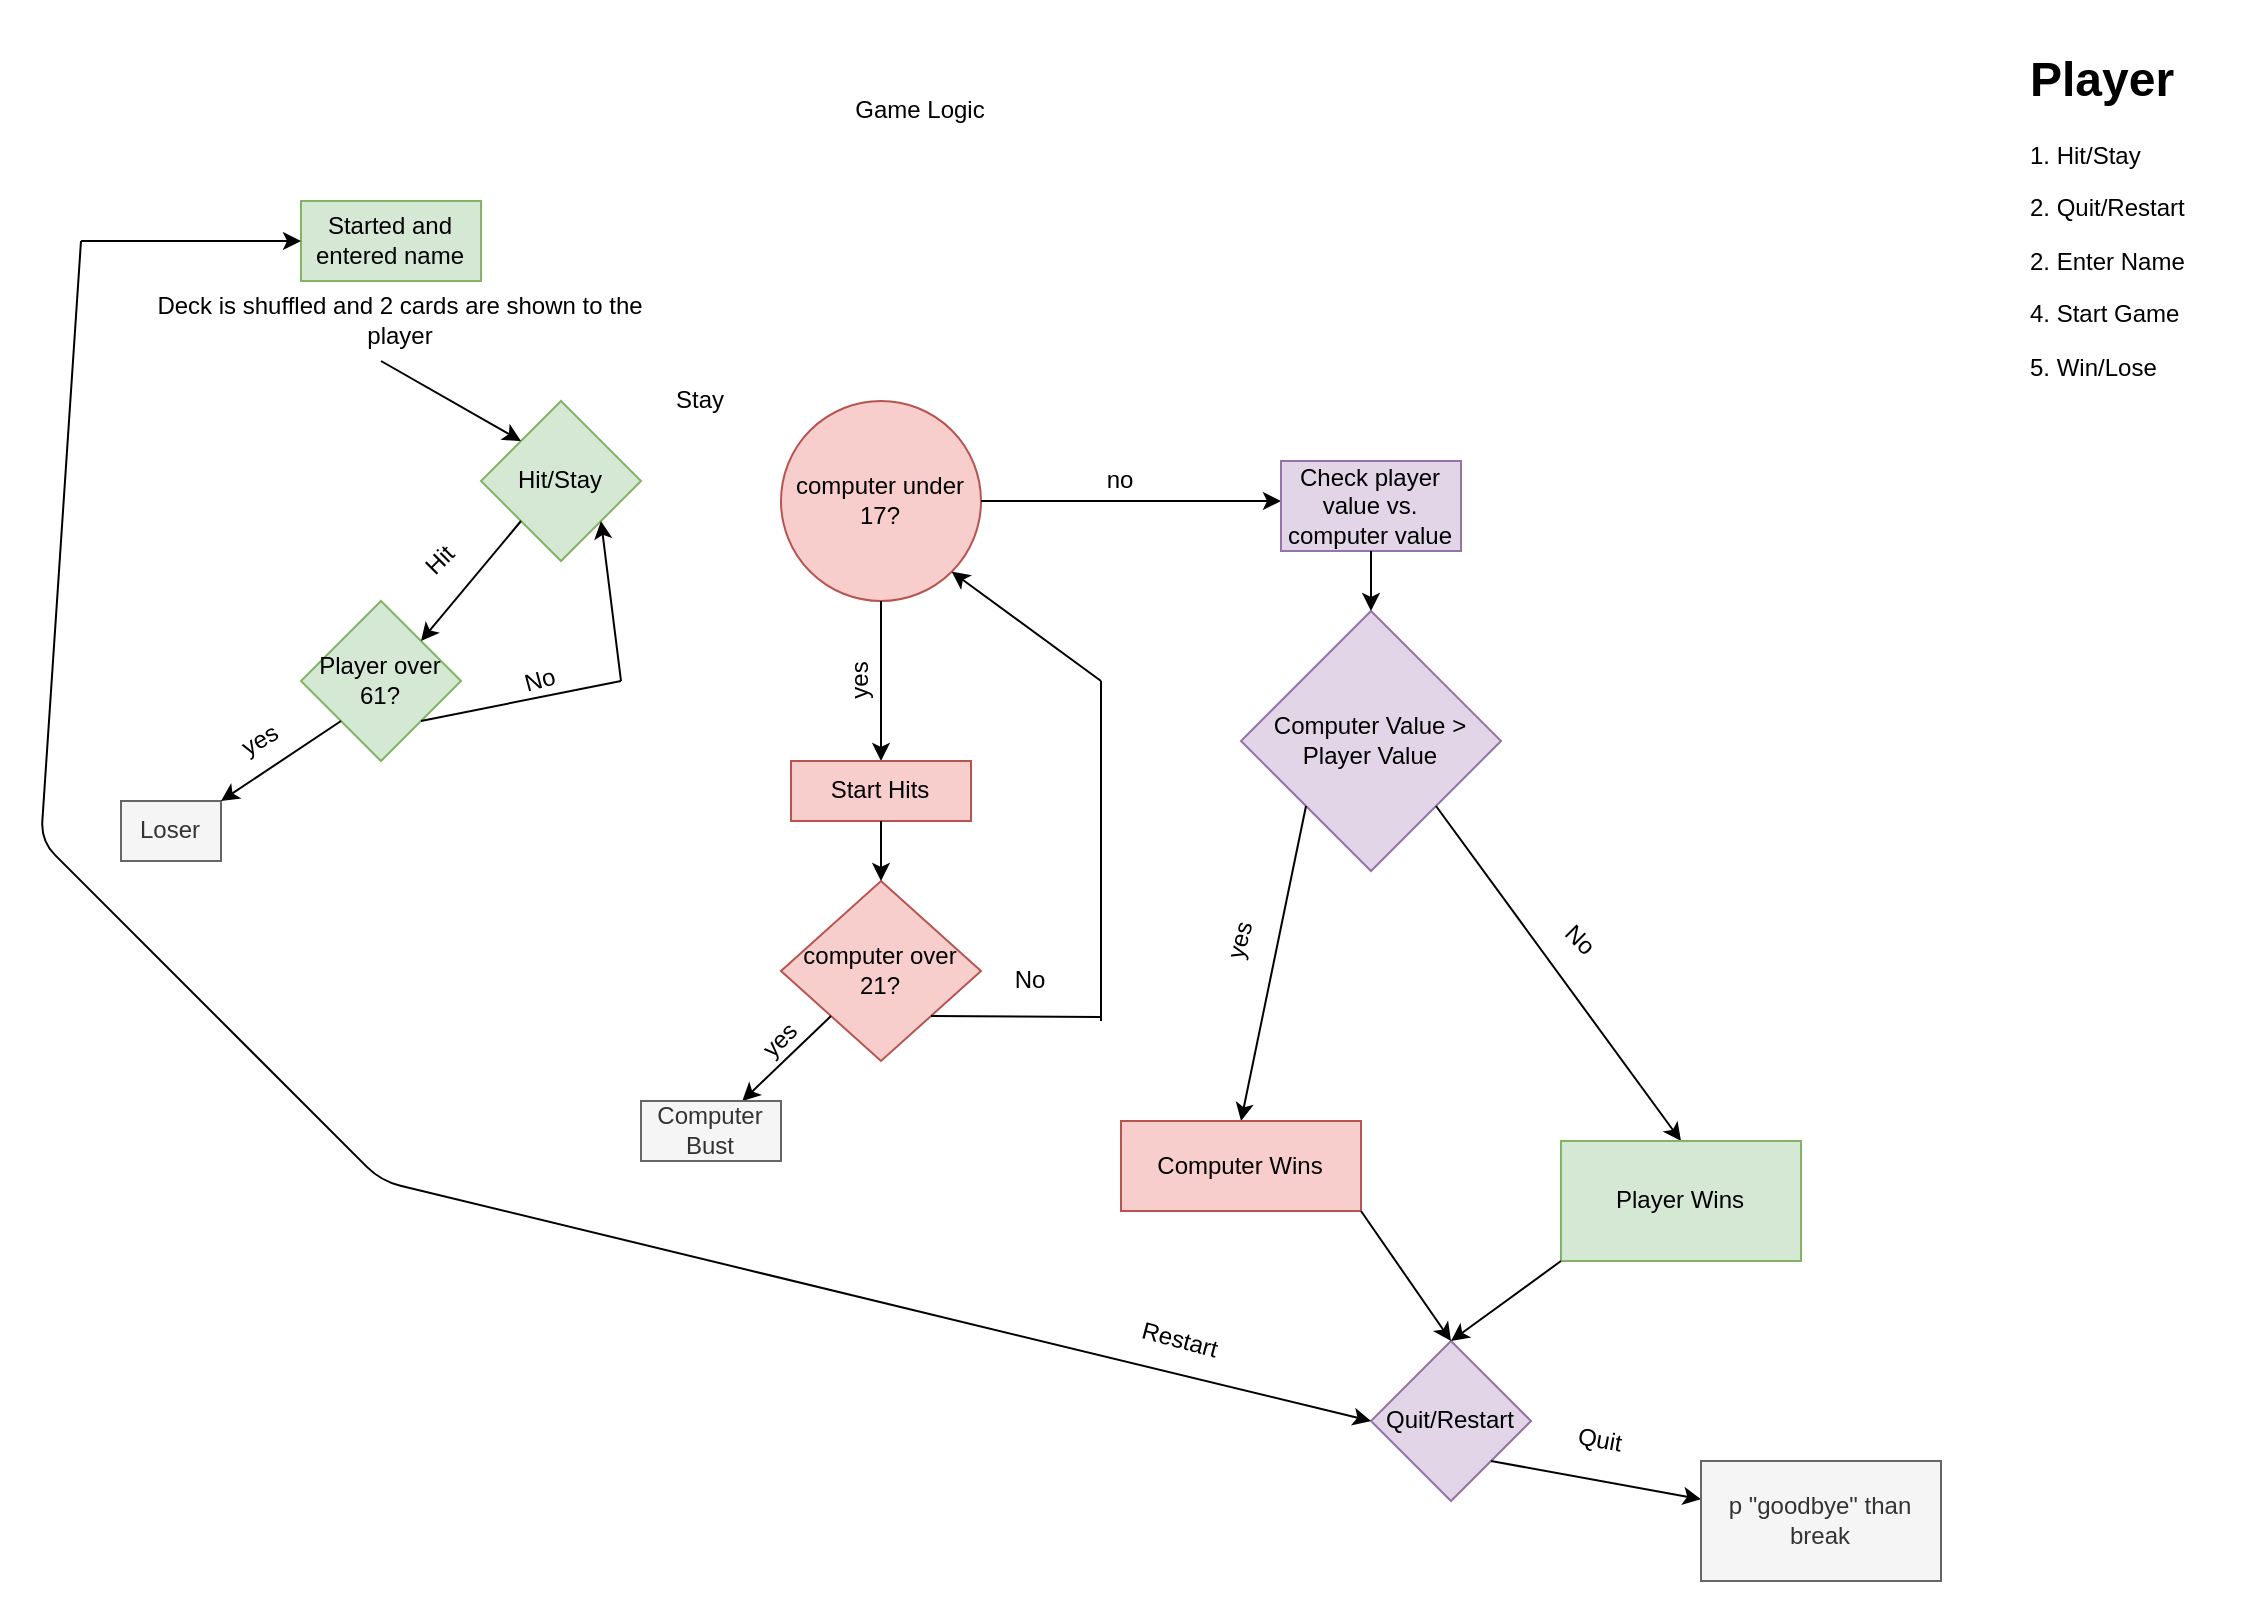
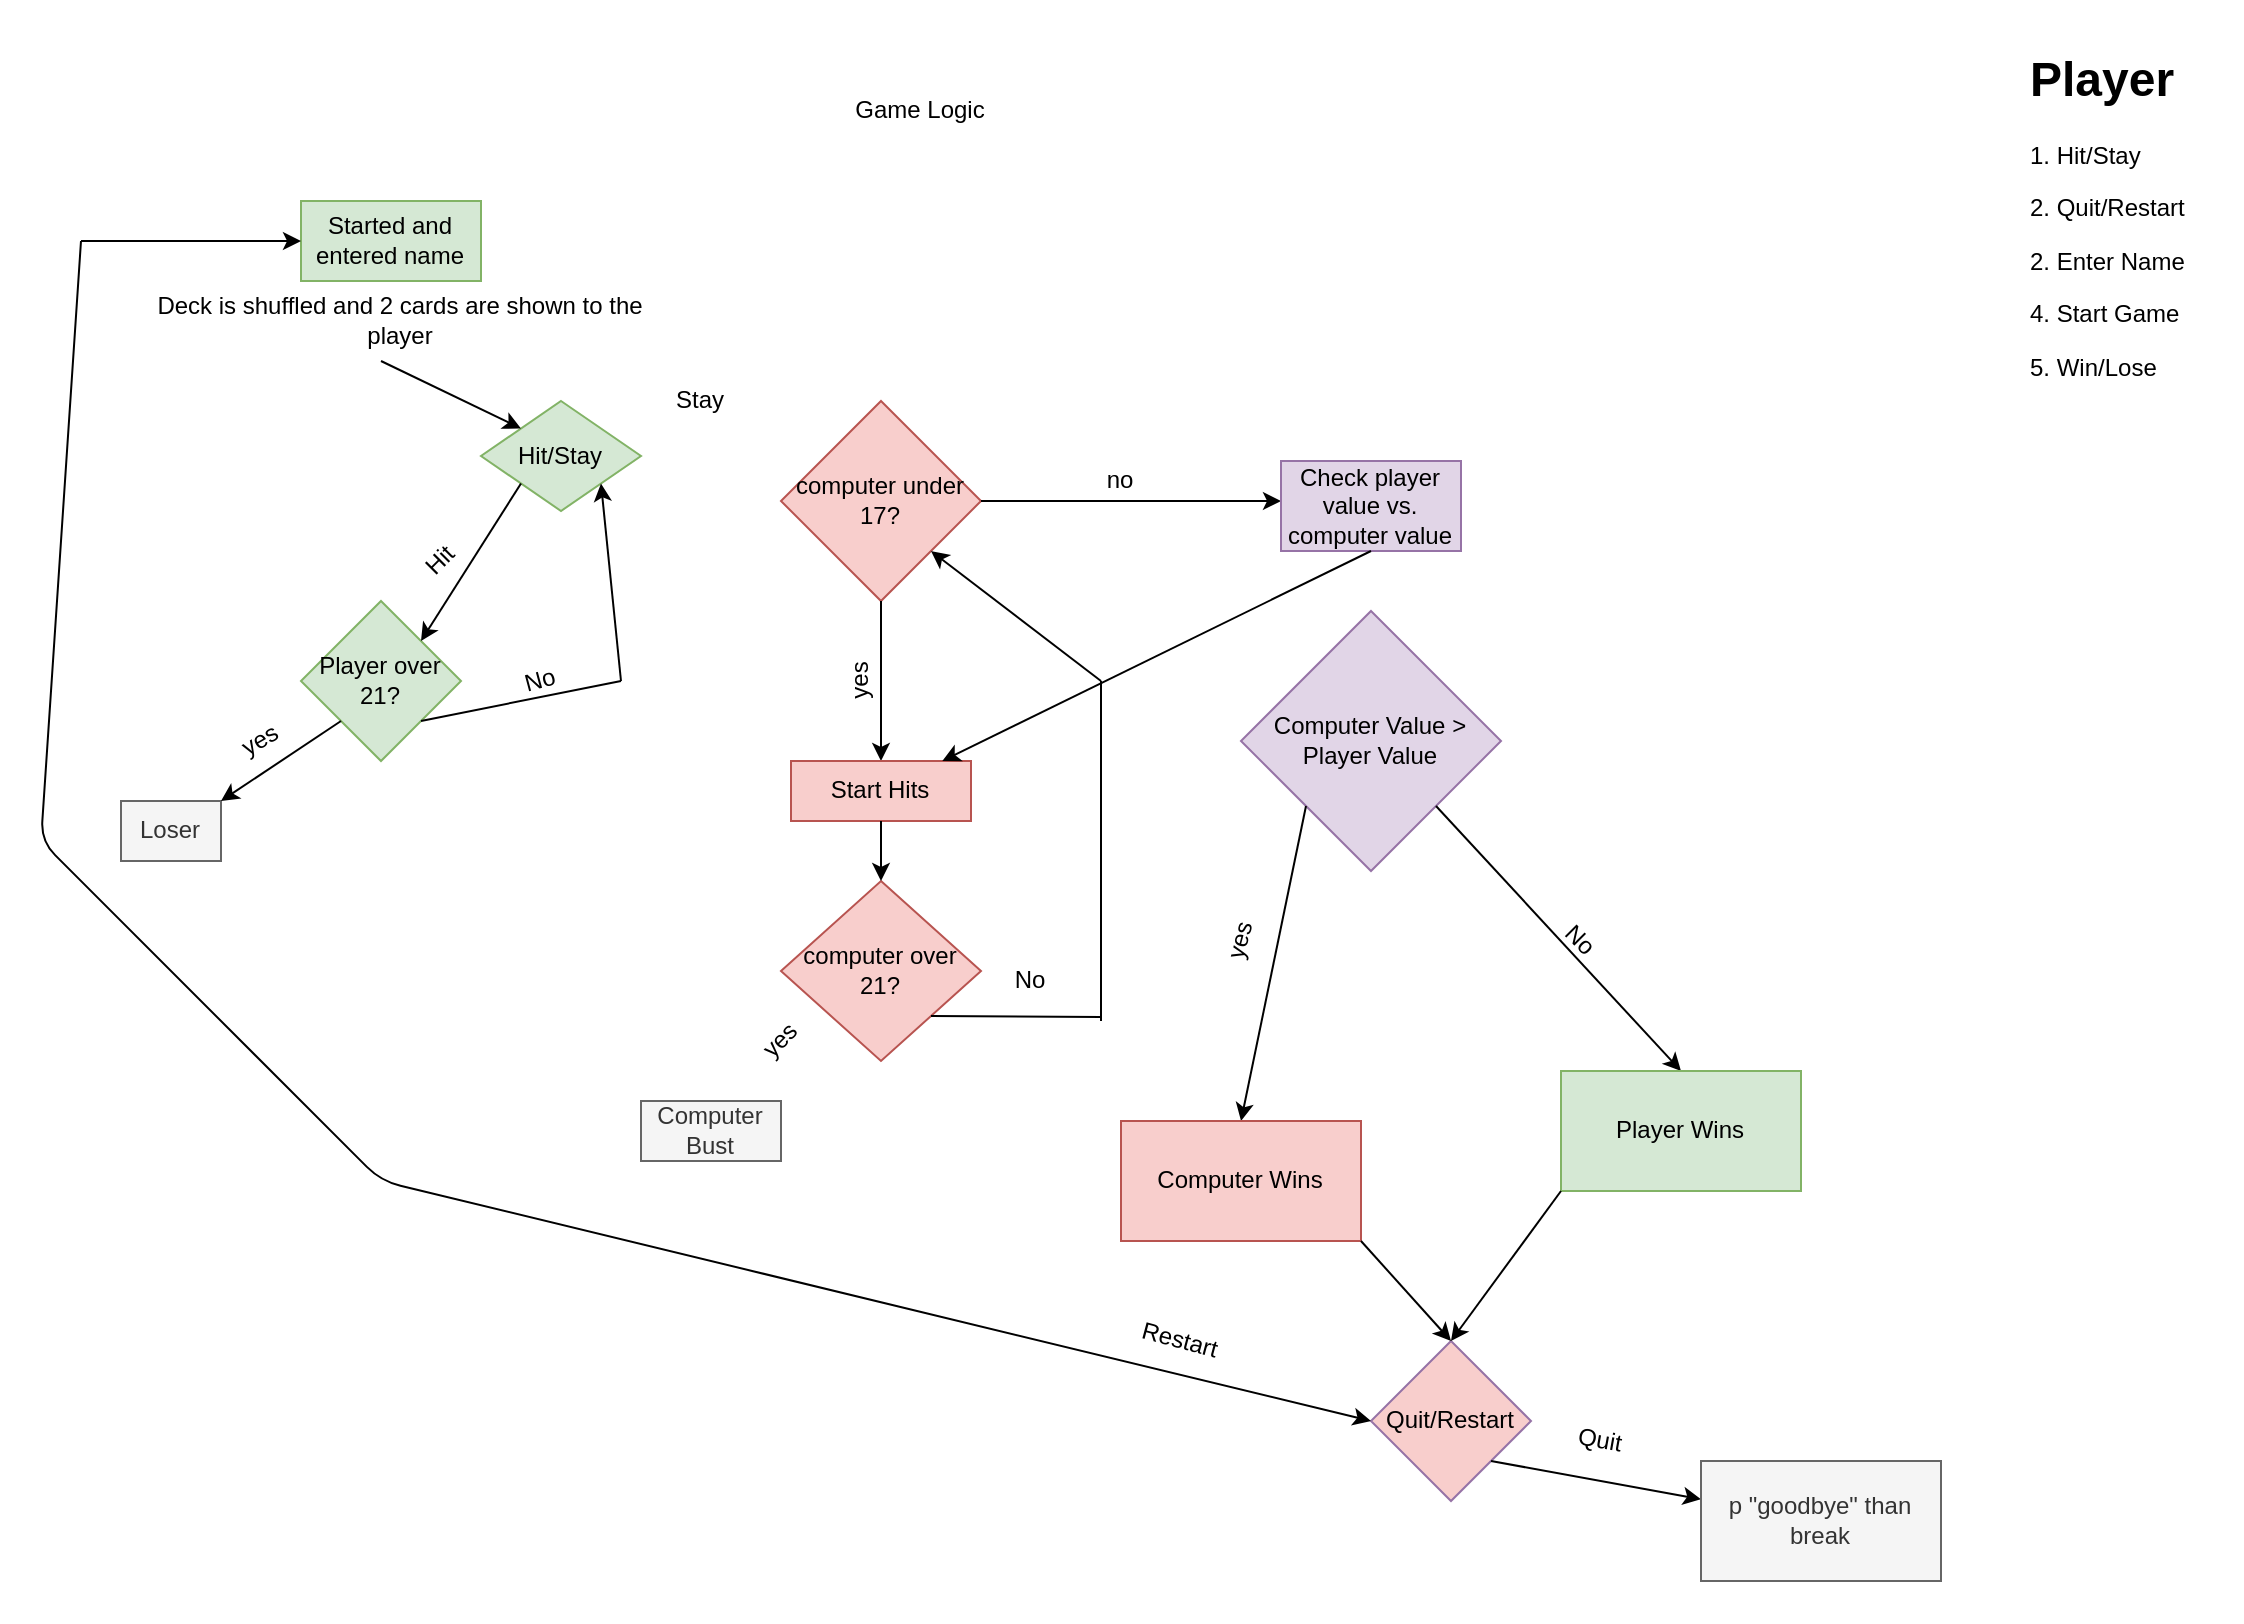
node "Hit/Stay": size 160x160 -> 160x110
node "computer under 17?": shape ellipse -> diamond
edge "Check player value vs. computer value" -> "Computer Value > Player Value": now "Check player value vs. computer value" -> "Start Hits"
node "Player over 61?": label "Player over 61?" -> "Player over 21?"
edge "computer over 21?" -> "Computer Bust": removed
node "Computer Wins": size 240x90 -> 240x120
node "Player Wins": moved (1681, 1201) -> (1681, 1131)
node "Quit/Restart": fillcolor #e1d5e7 -> #f8cecc
